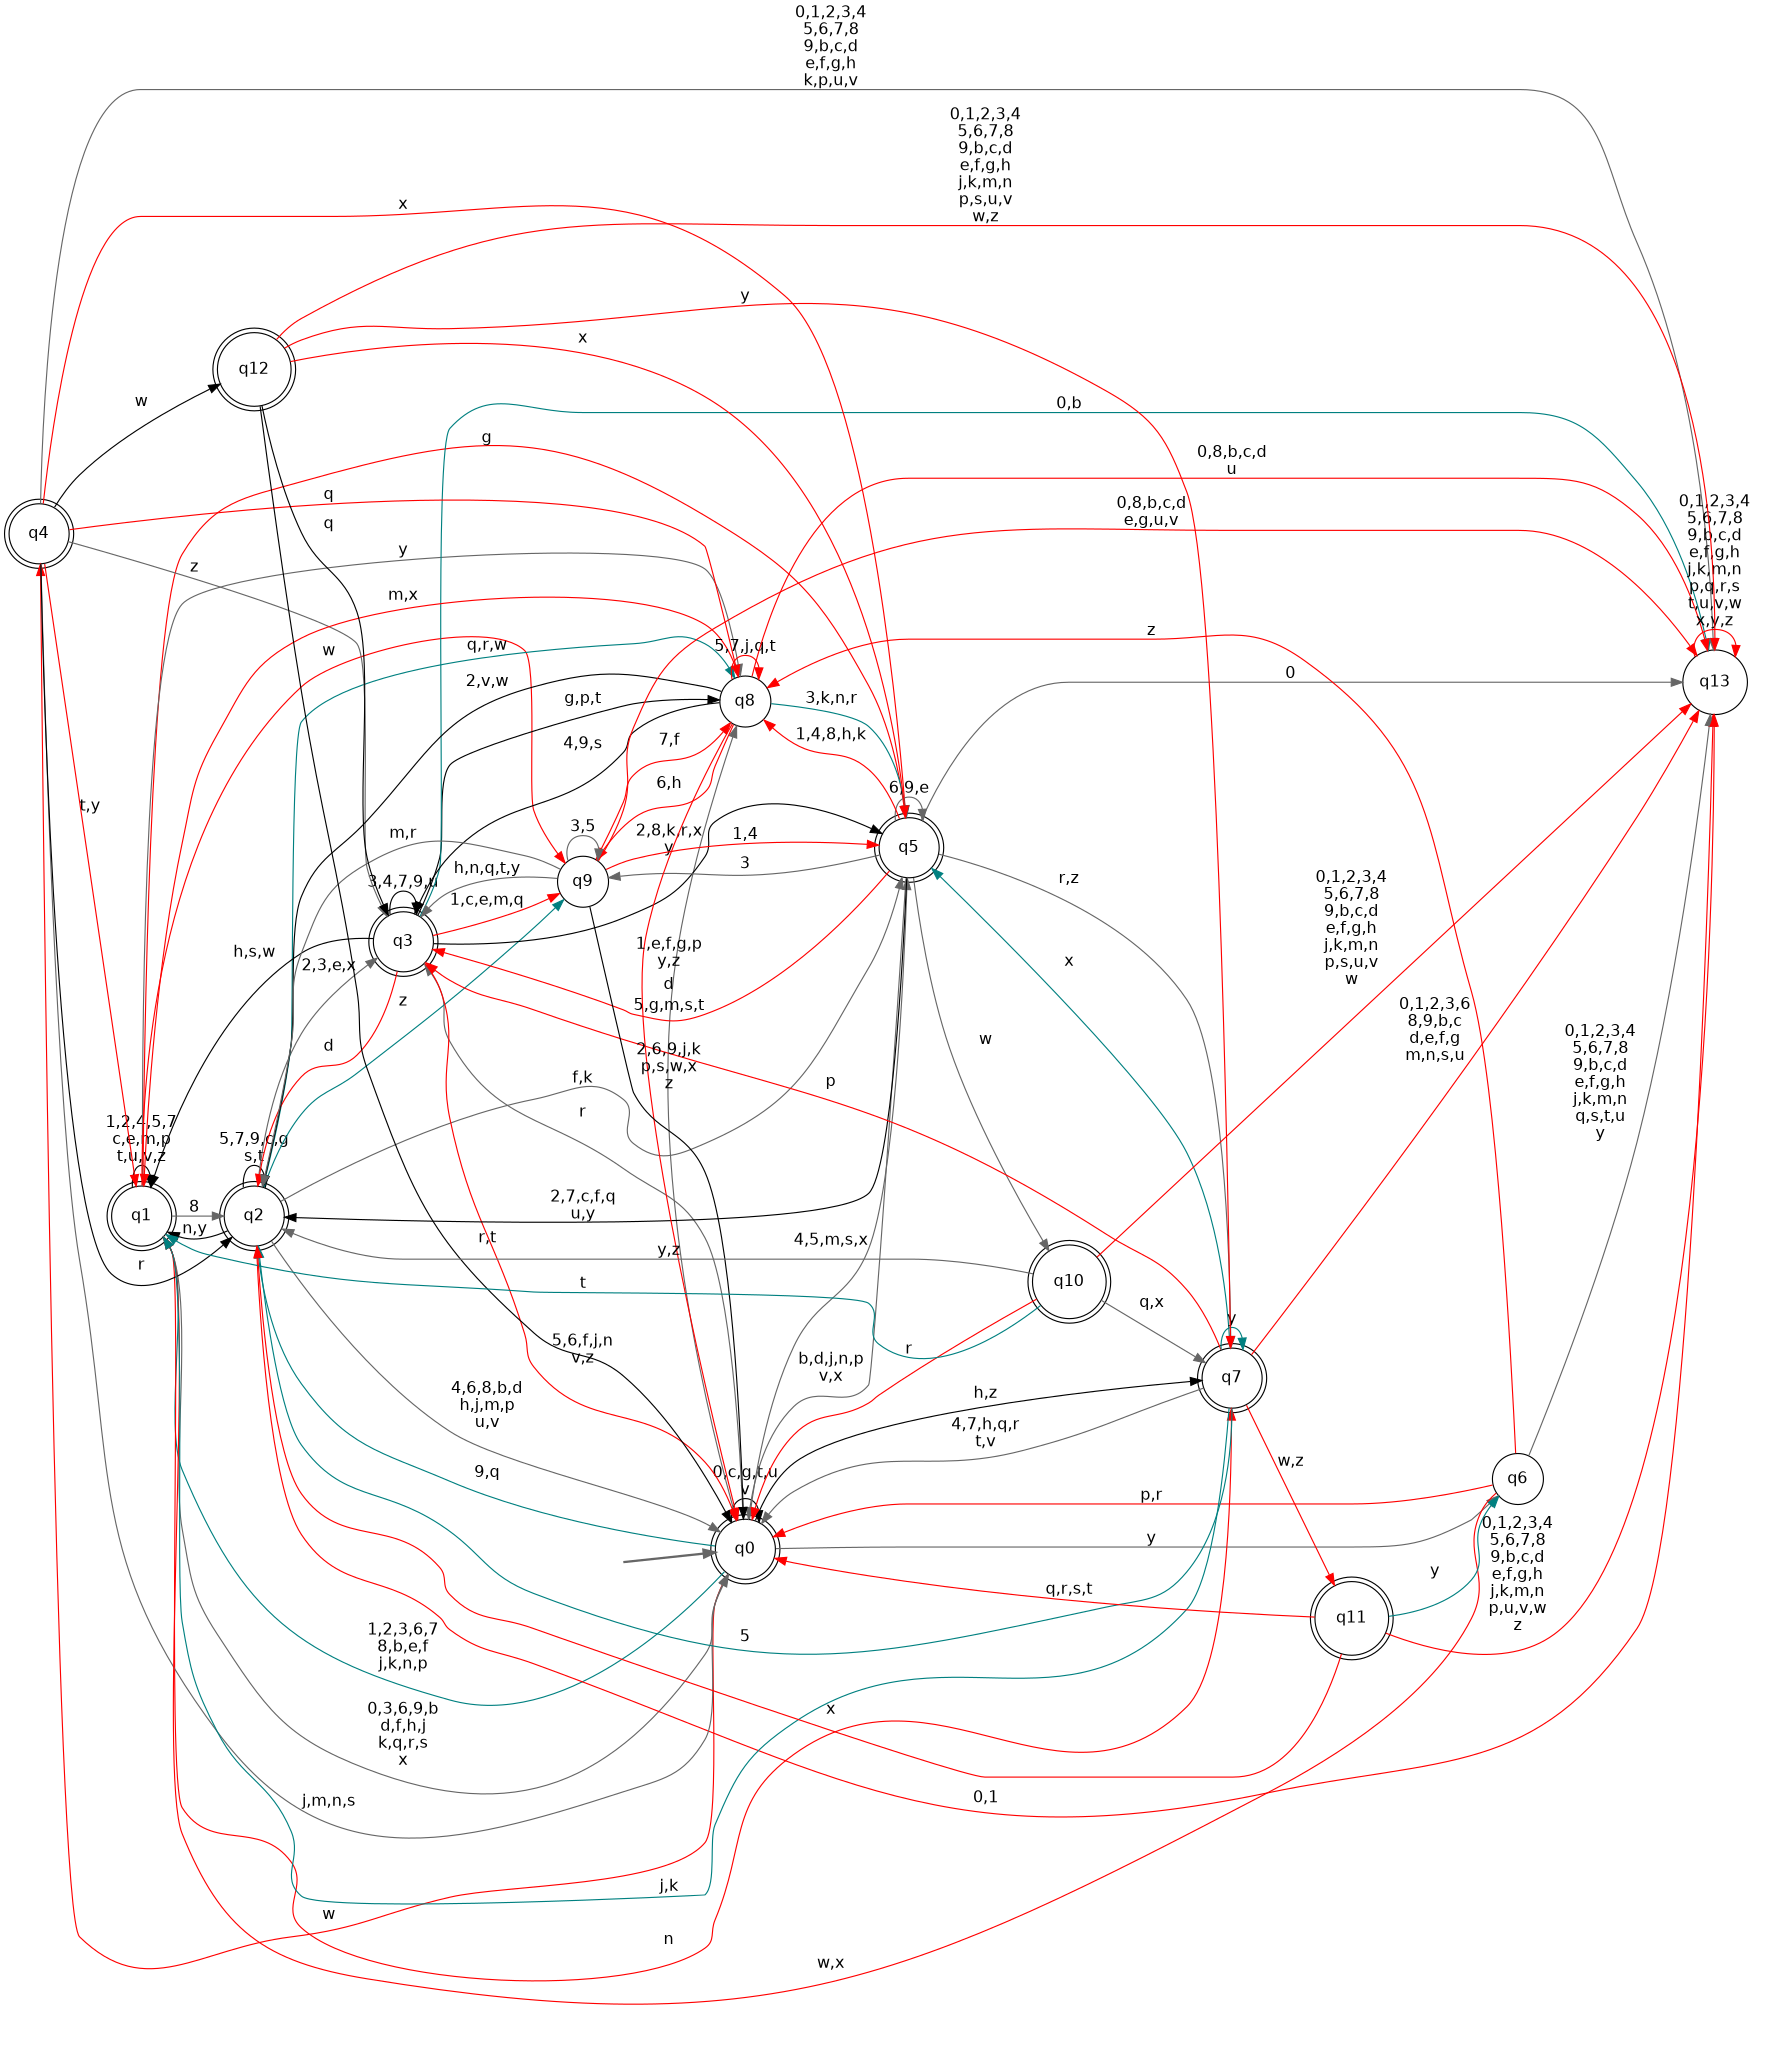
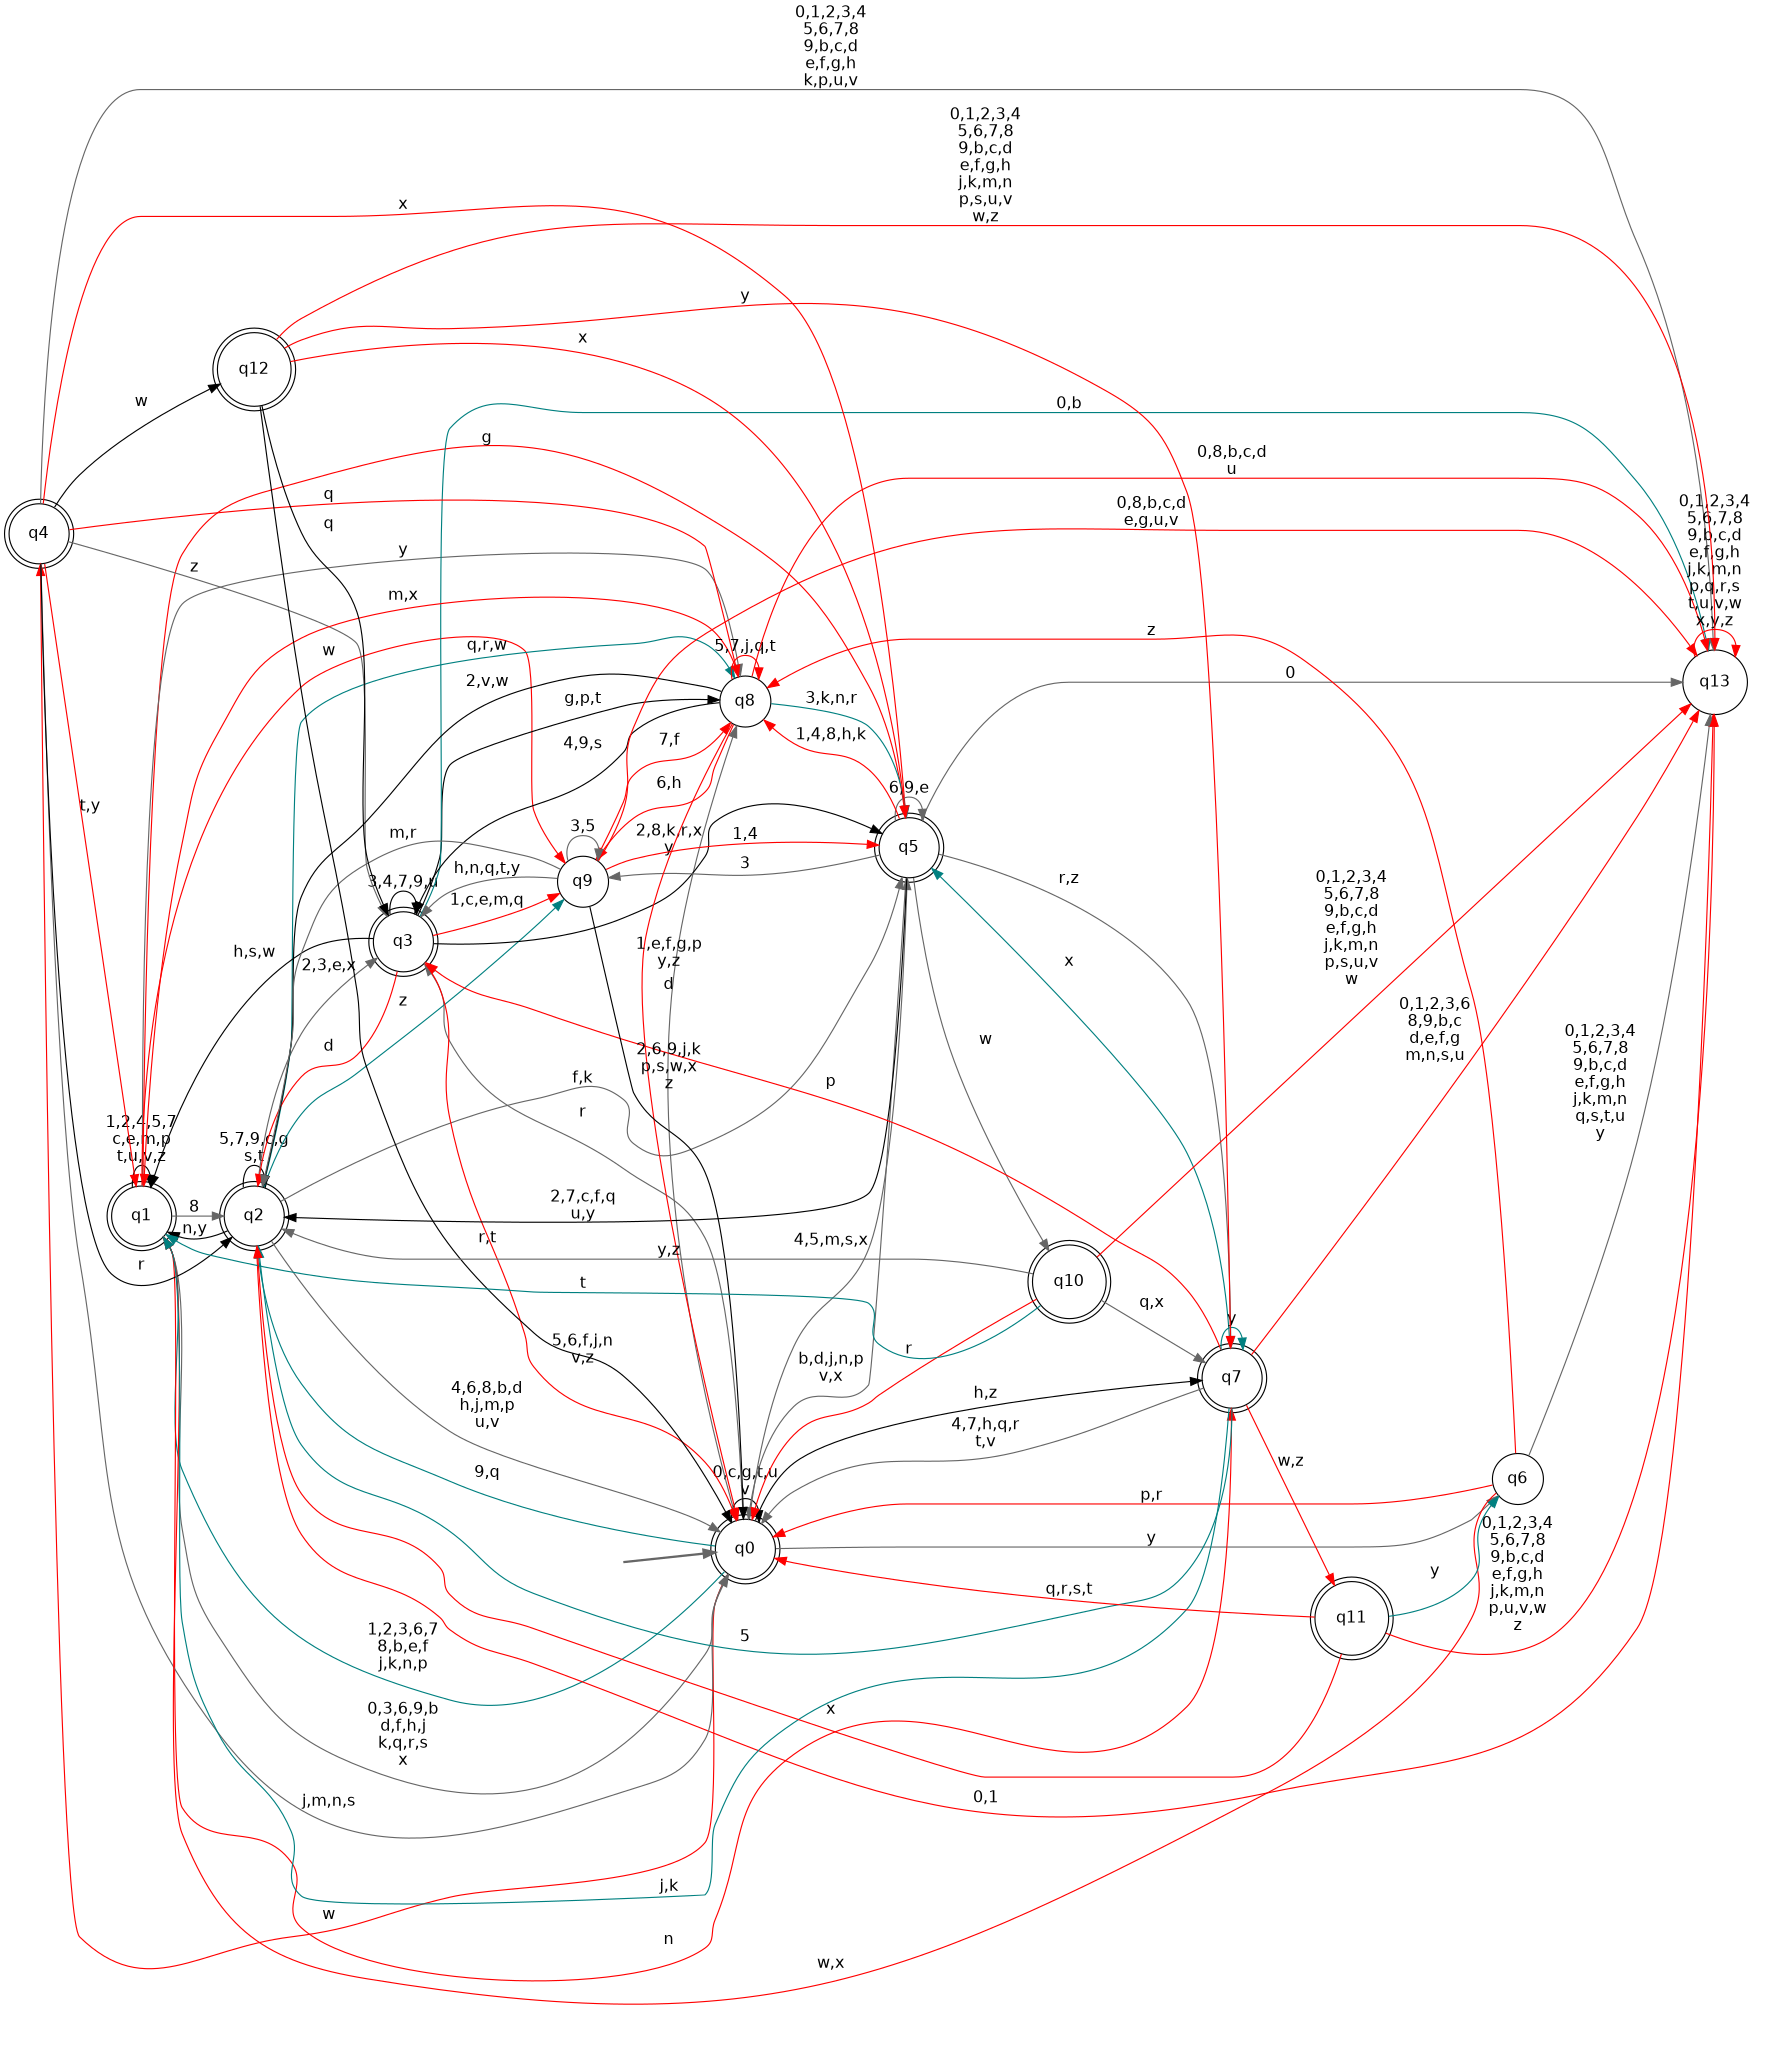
edge "q5" -> "q3": removed, label "5,g,m,s,t"
